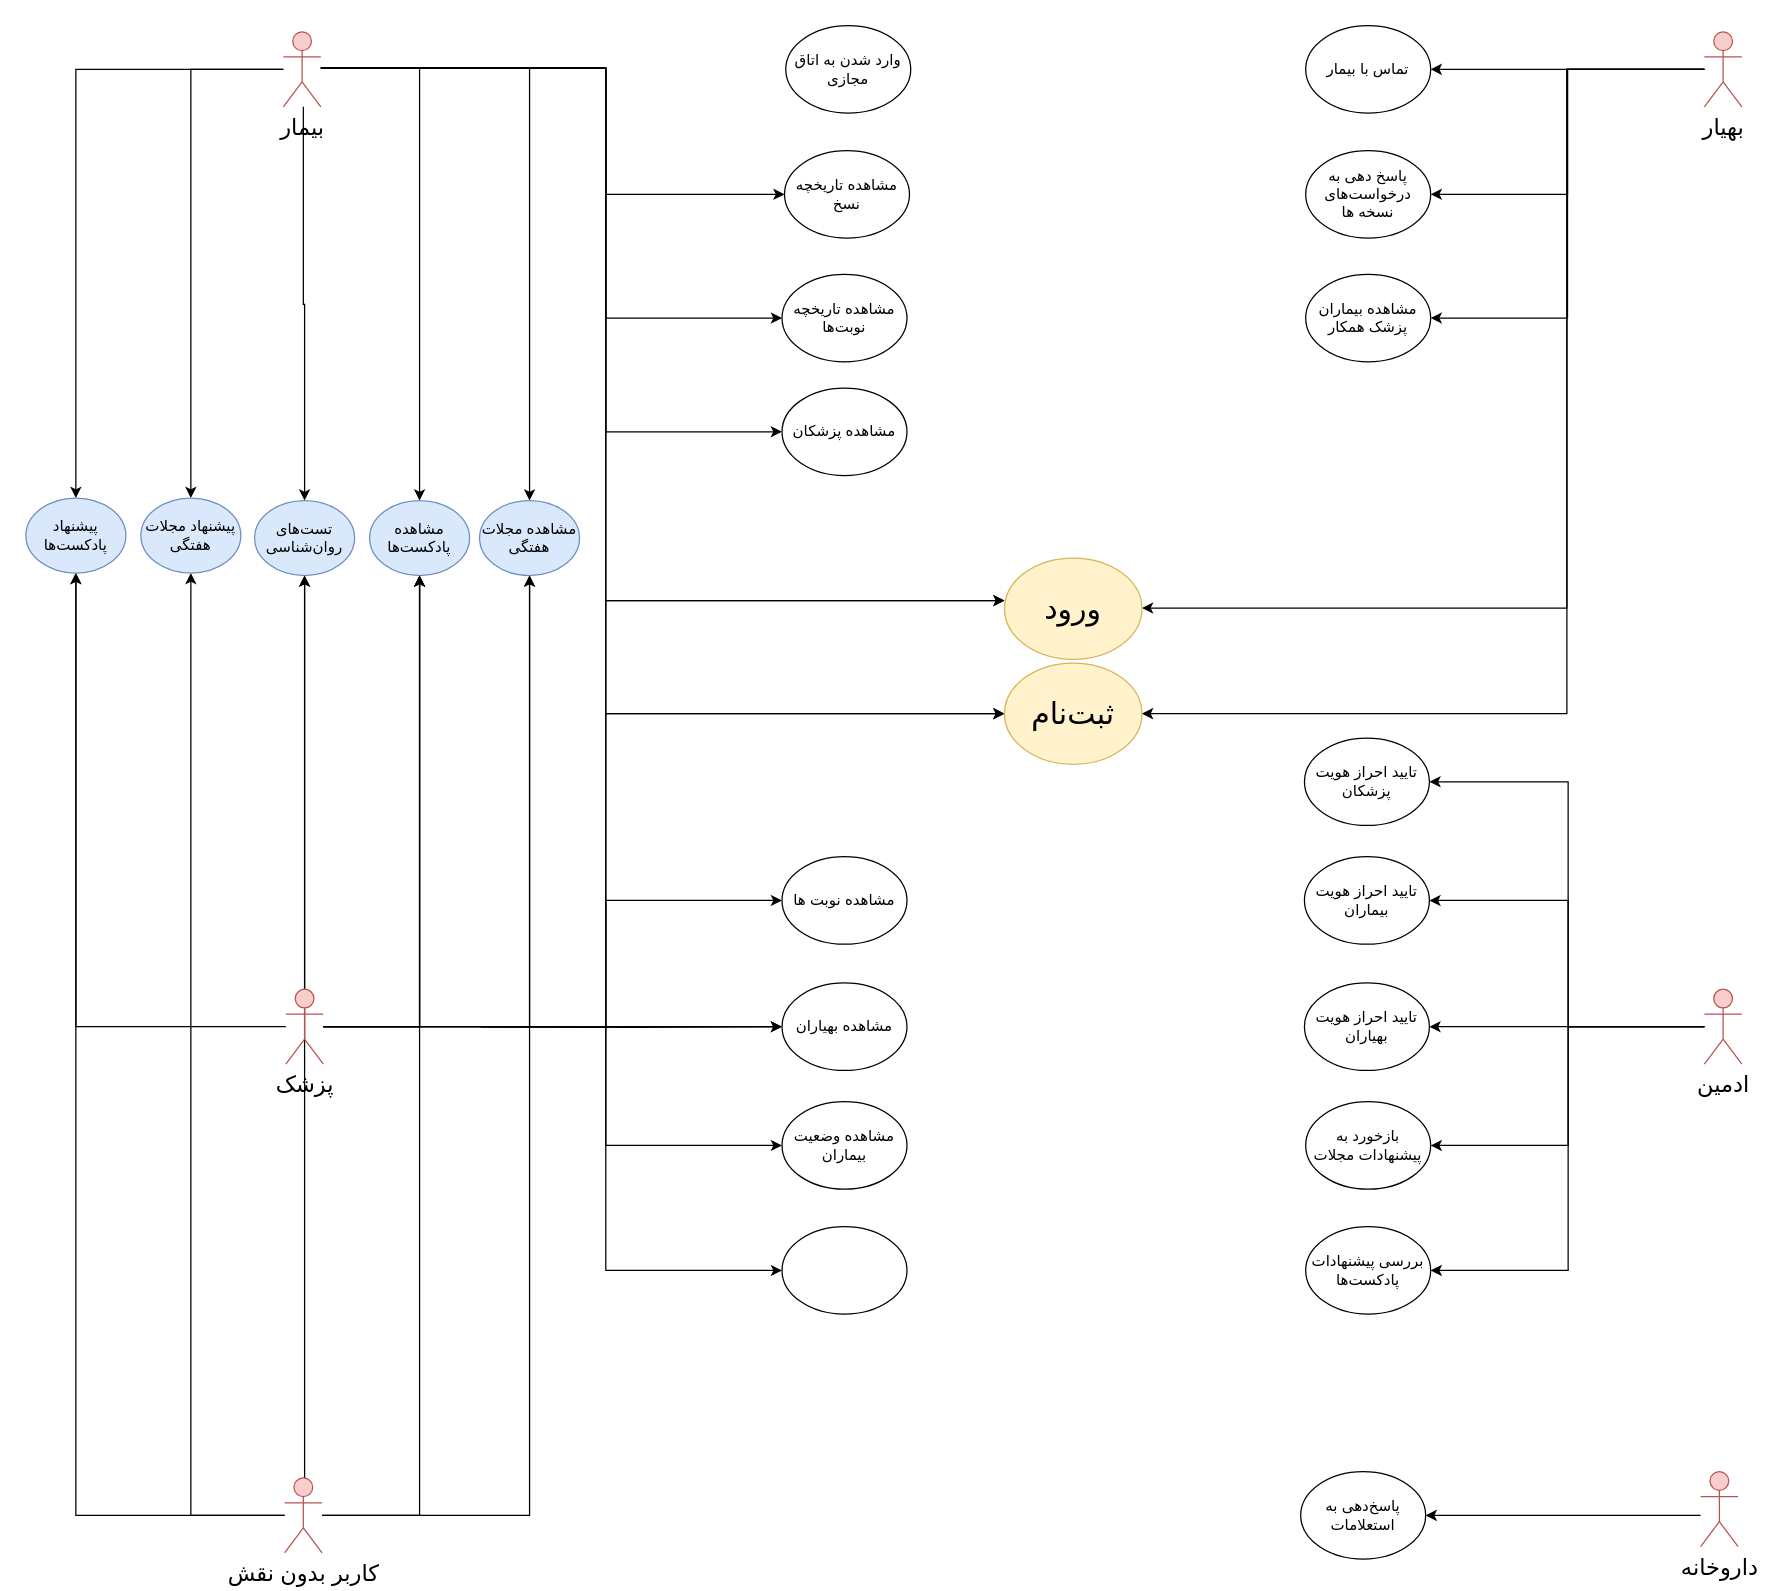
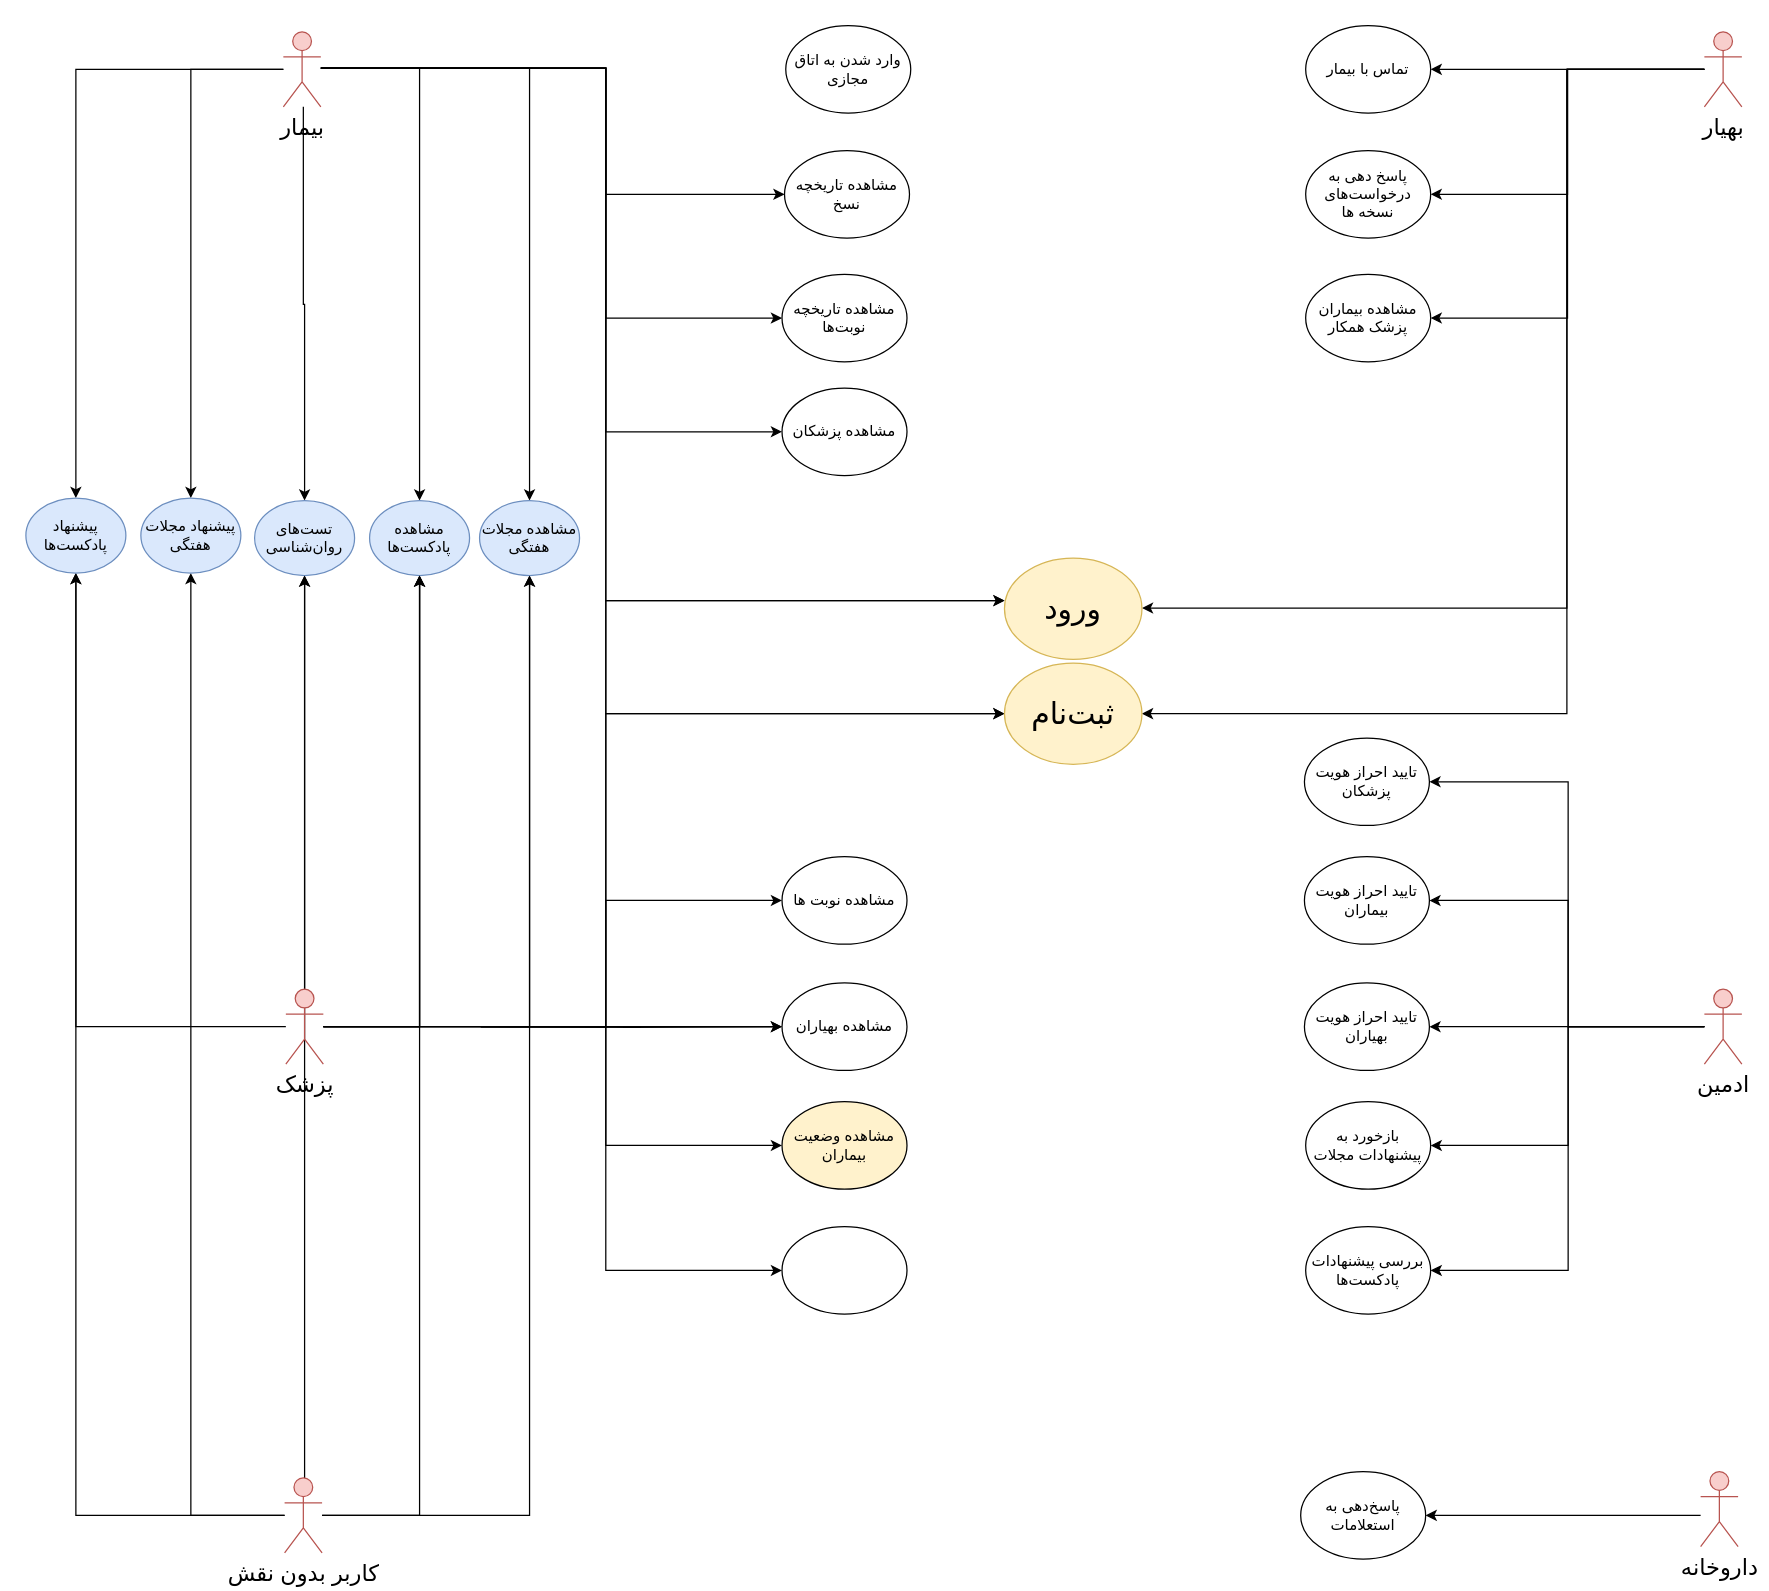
node "مشاهده وضعیت بیماران": fillcolor #ffffff -> #fff2cc
